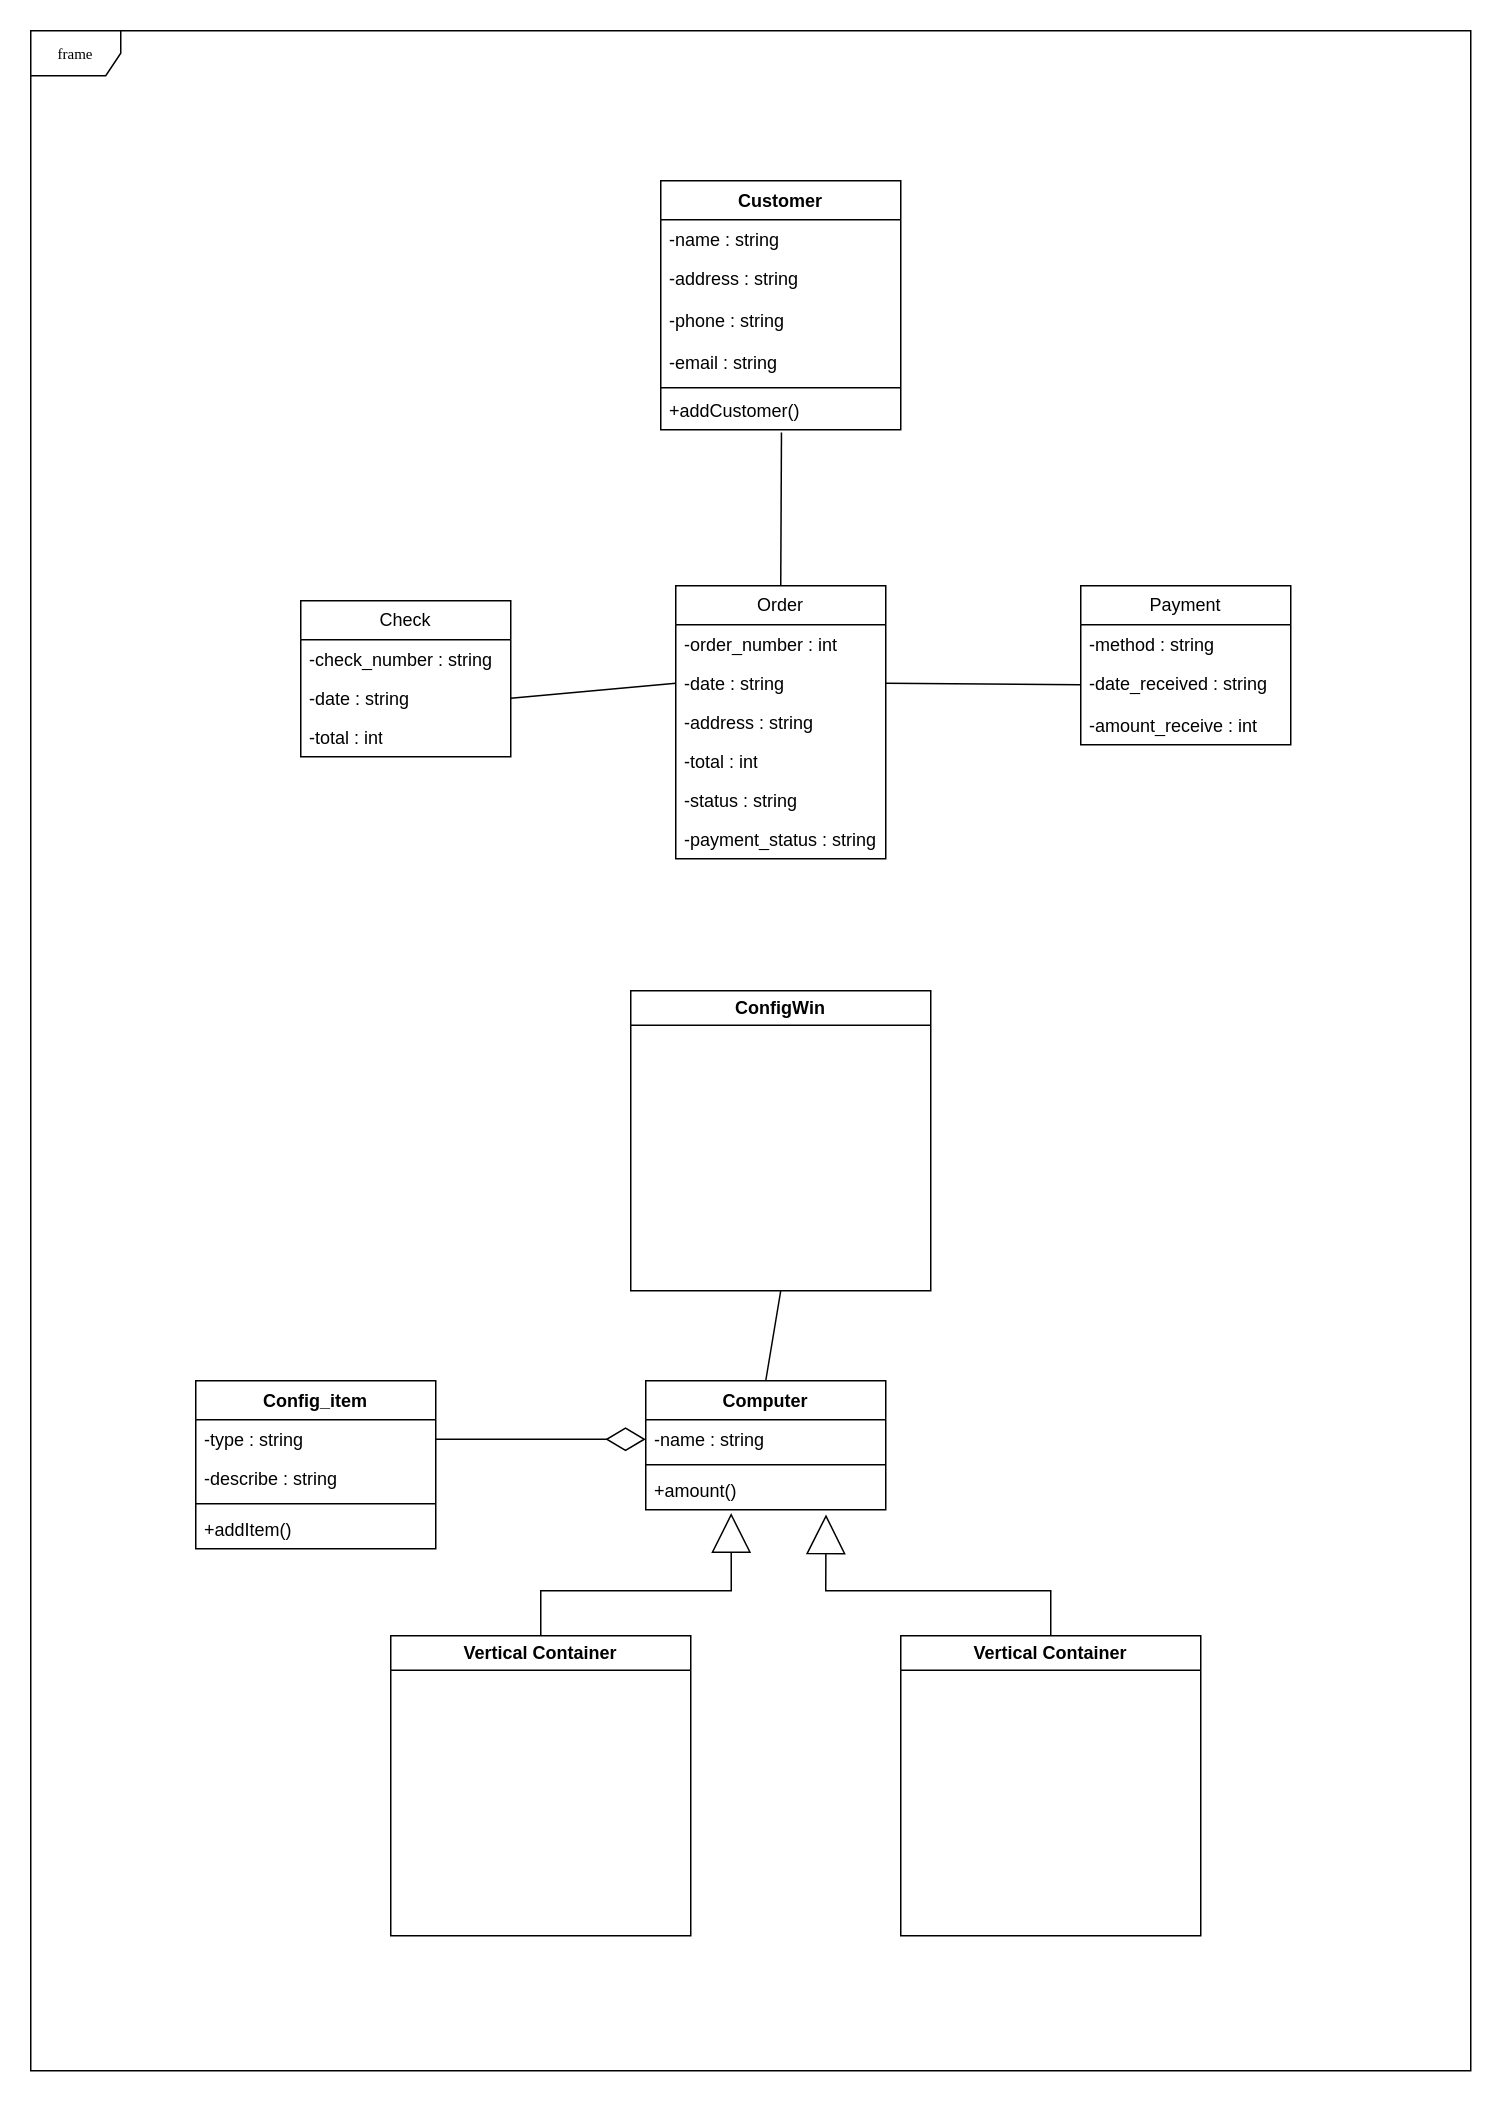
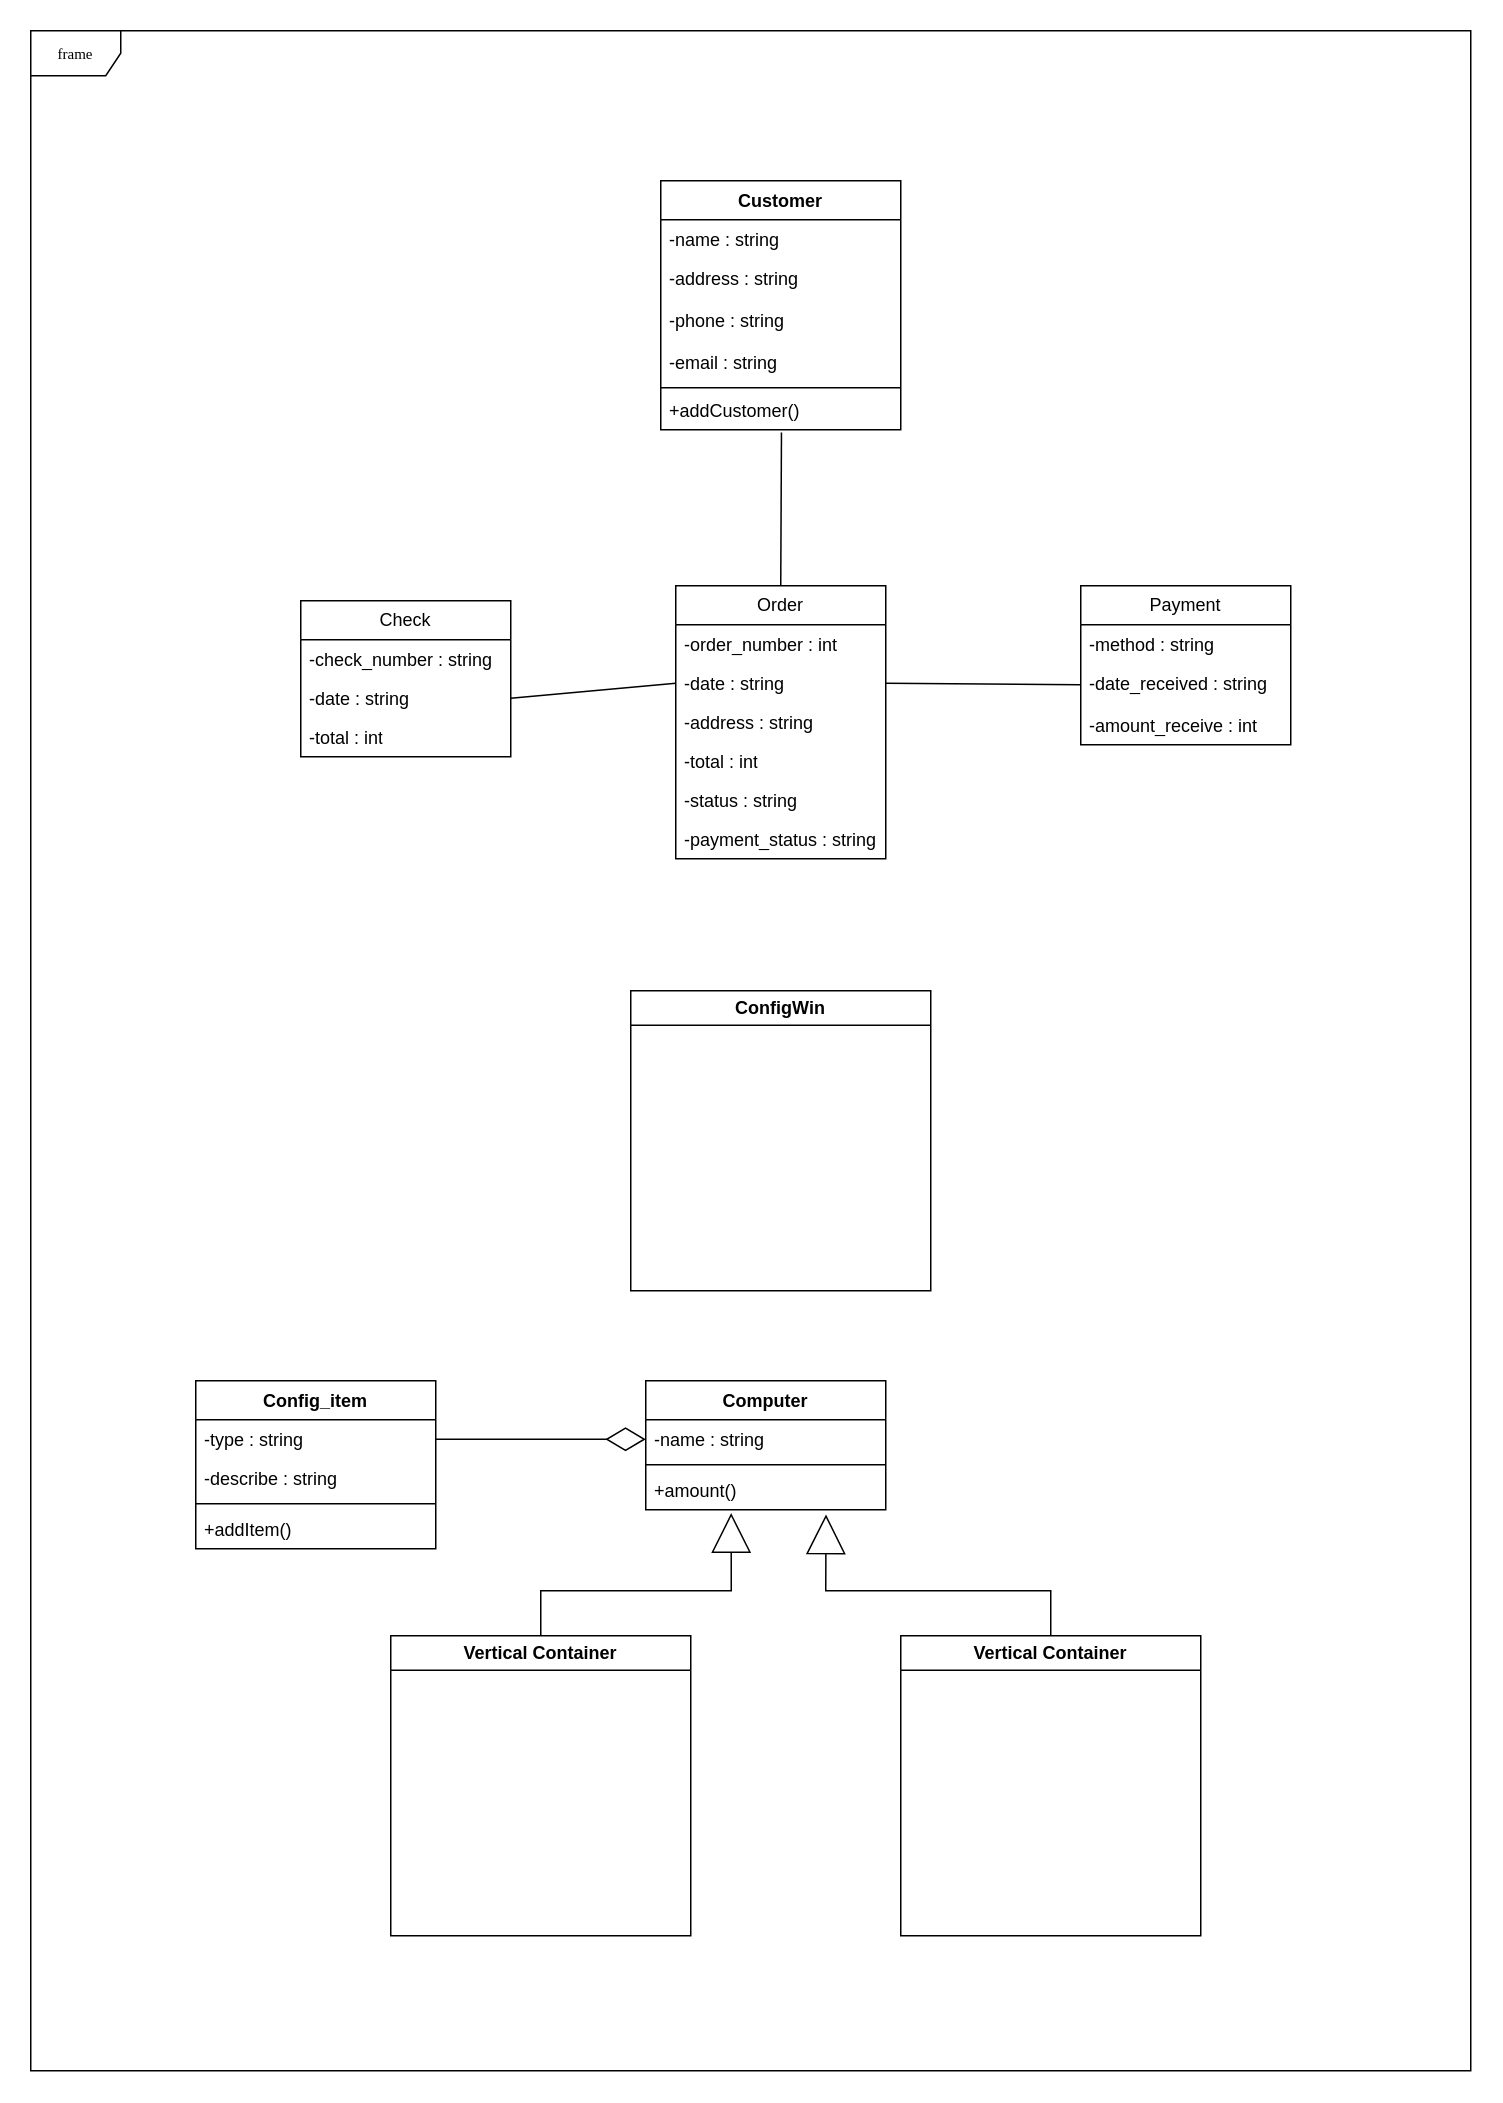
edge "ConfigWin" -- "Computer": removed
